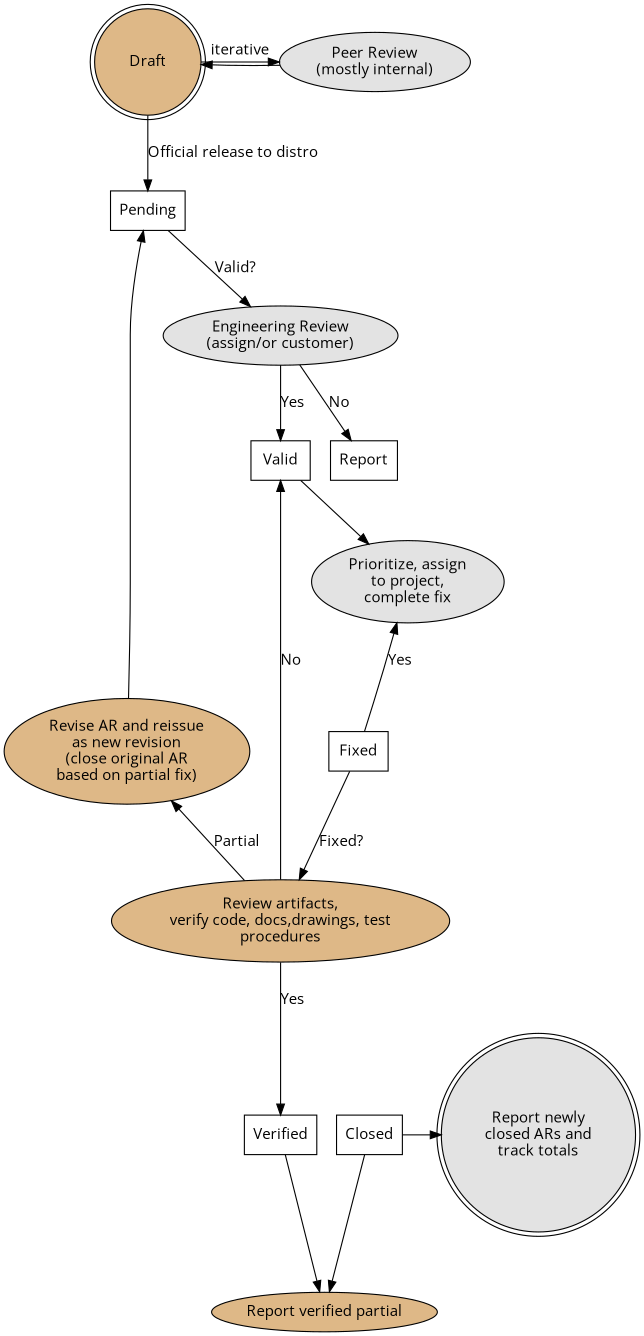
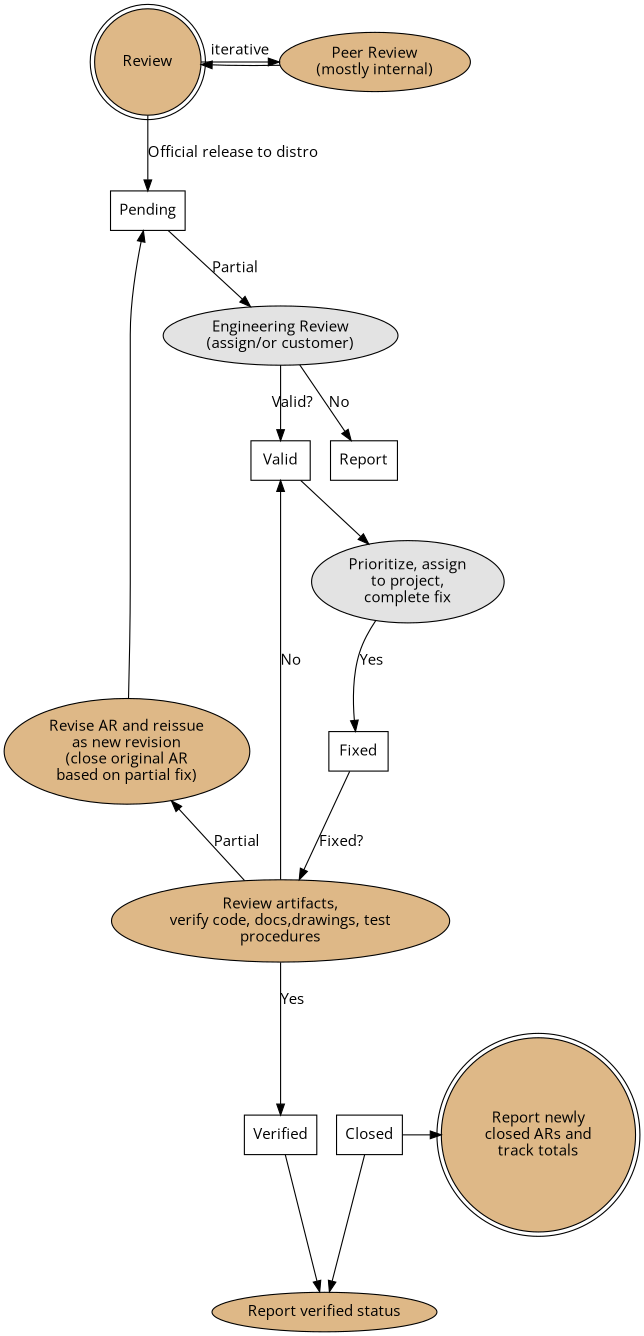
node "Draft": label "Draft" -> "Review"
node "Peer Review (mostly internal)": fillcolor grey89 -> burlywood
edge "Pending" -> "Engineering Review (assign/or customer)": label "Valid?" -> "Partial"
edge "Engineering Review (assign/or customer)" -> "Valid": label "Yes" -> "Valid?"
edge "Fixed" -> "Prioritize, assign to project, complete fix": reversed
node "Report newly closed ARs and track totals": fillcolor grey89 -> burlywood
node "Report verified partial": label "Report verified partial" -> "Report verified status"
